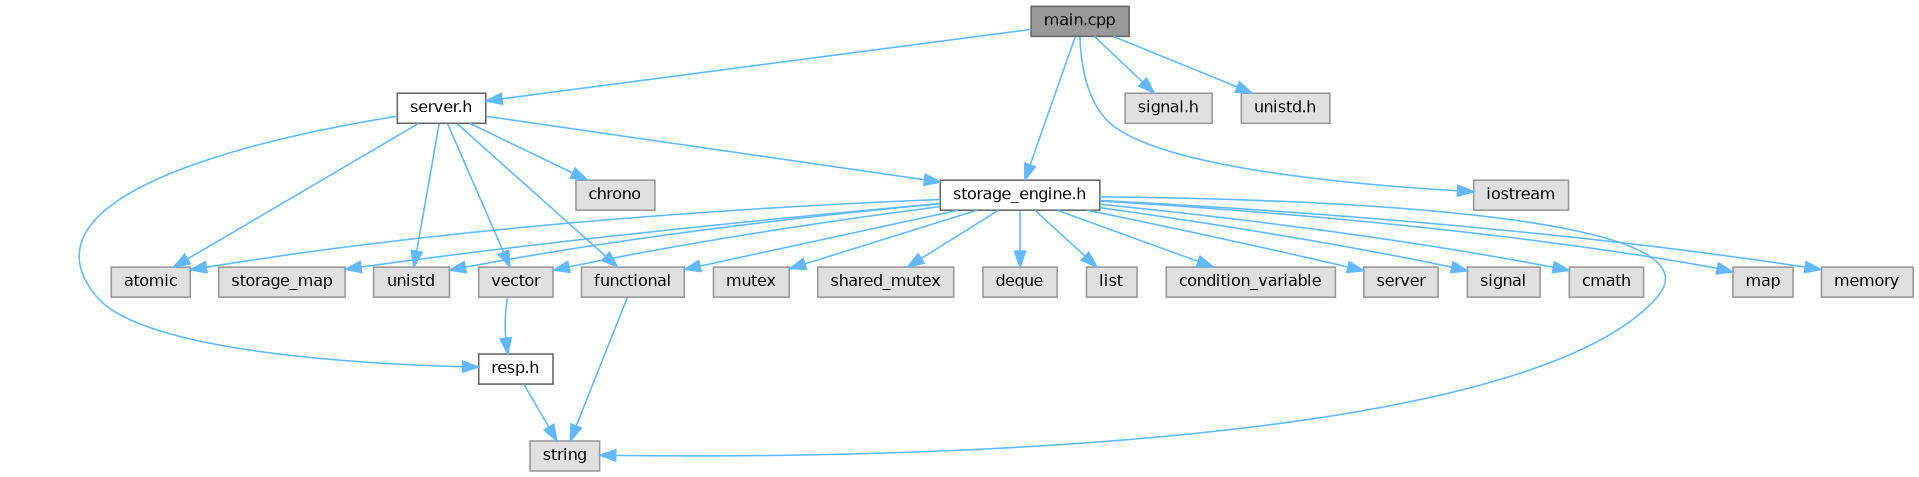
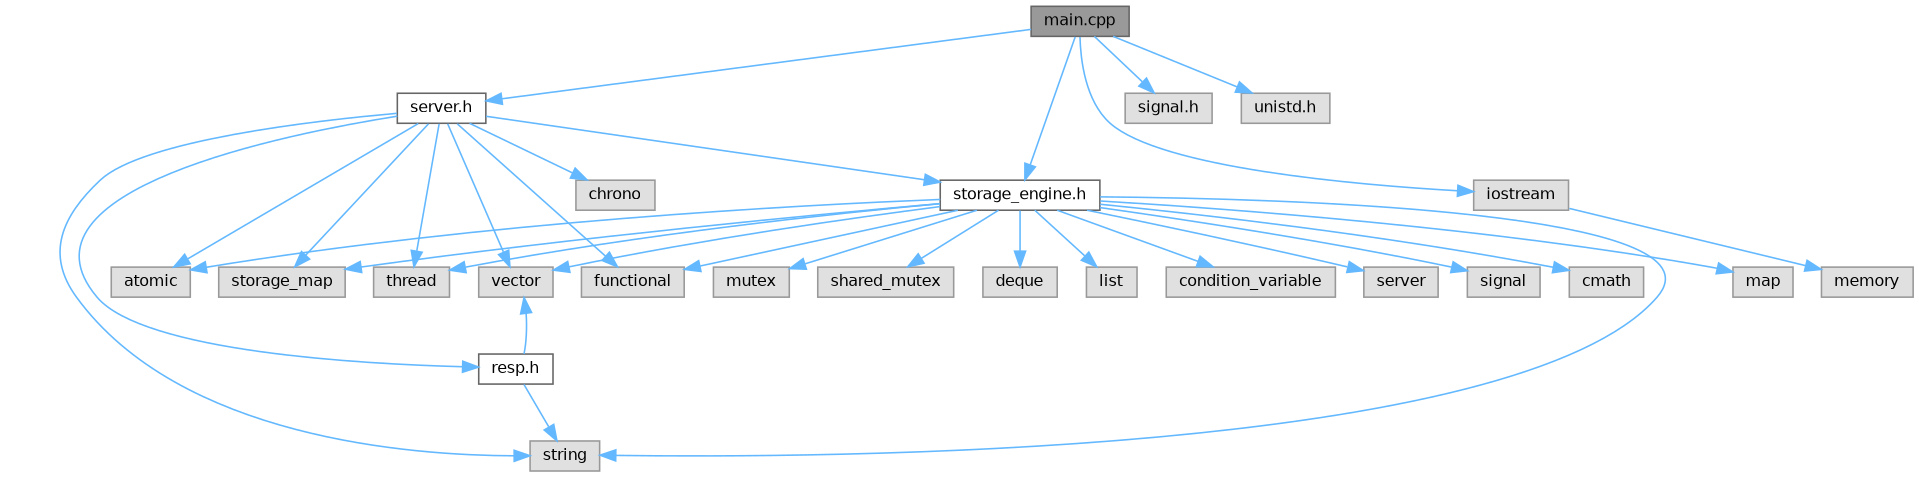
edge "server.h" -> "storage_map": added
edge "storage_engine.h" -> "memory": now "iostream" -> "memory"
node "unistd": label "unistd" -> "thread"
edge "vector" -> "resp.h": reversed
edge "functional" -> "string": now "server.h" -> "string"
